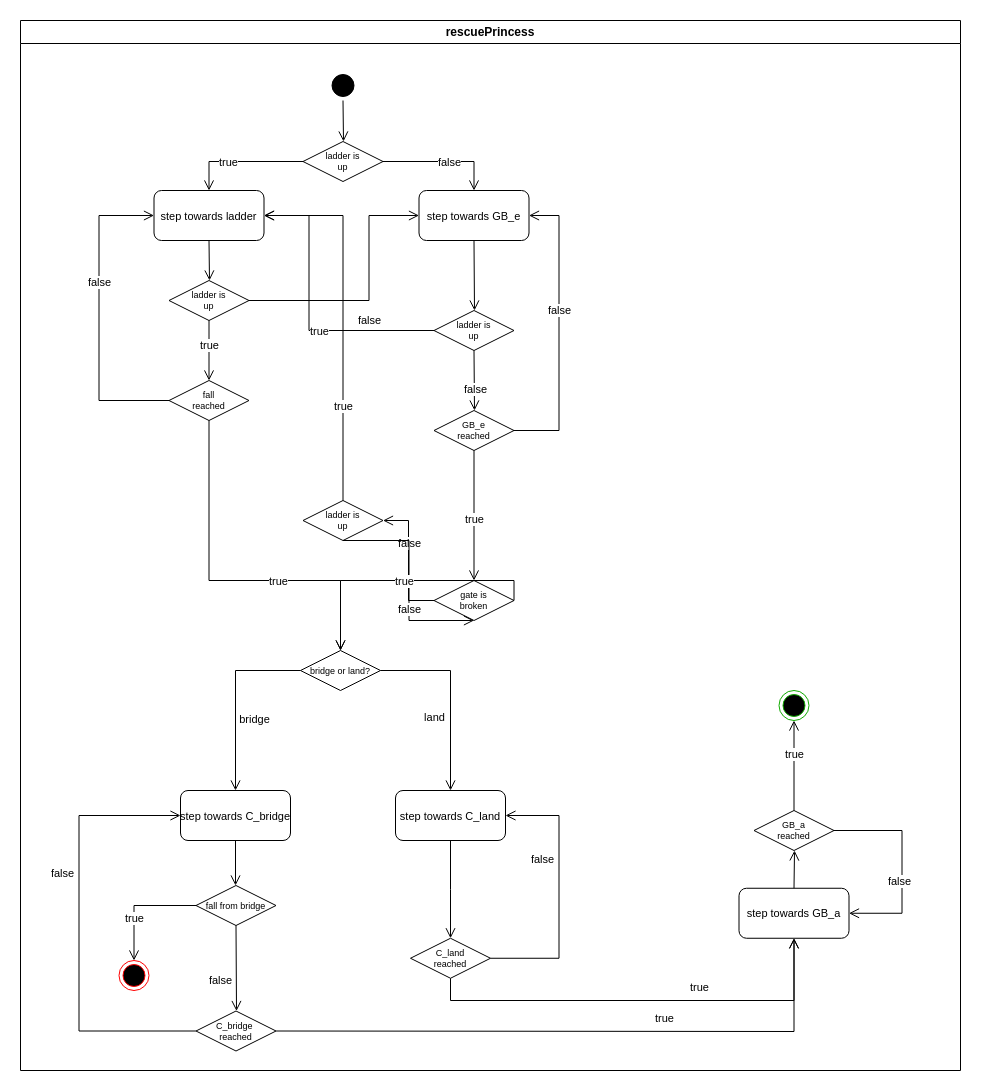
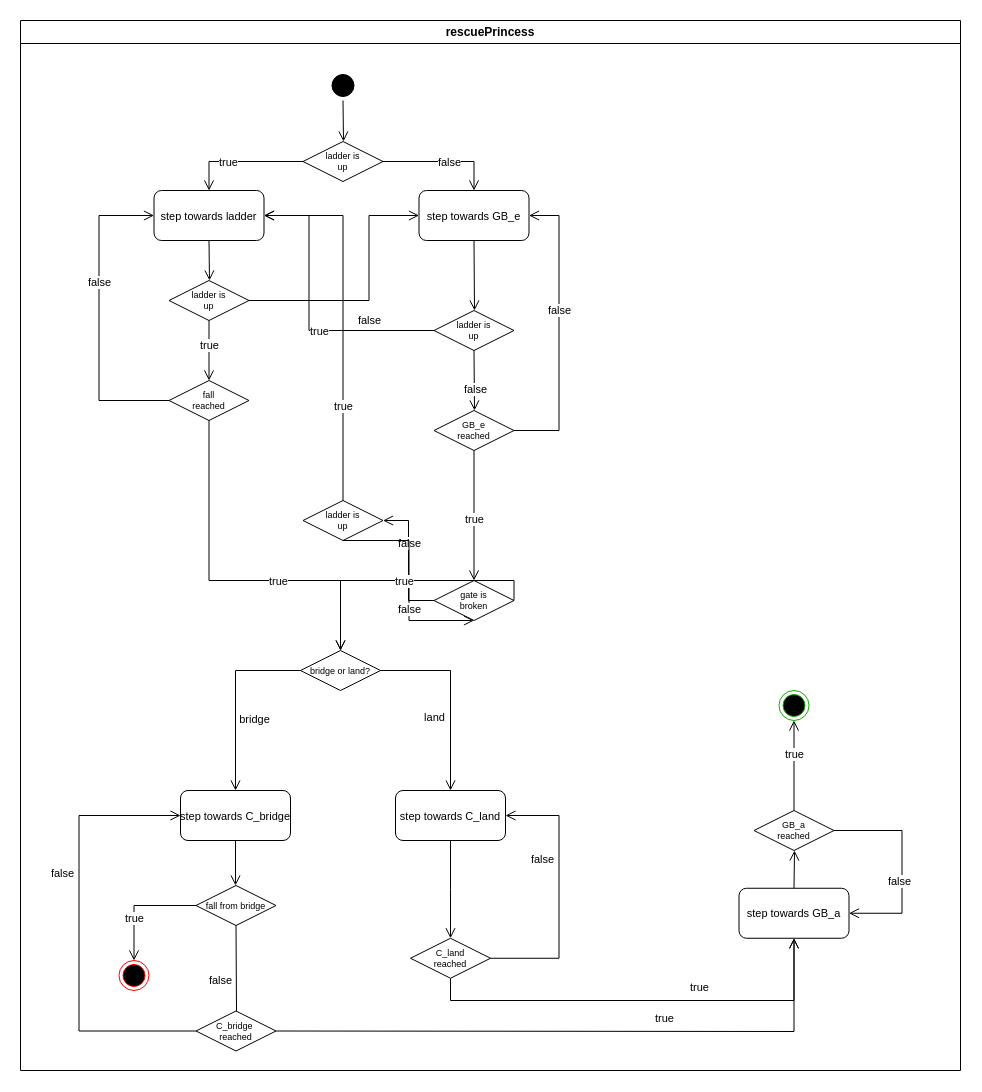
edge "fall from bridge" -> "C_bridge reached": arrowhead open -> none
